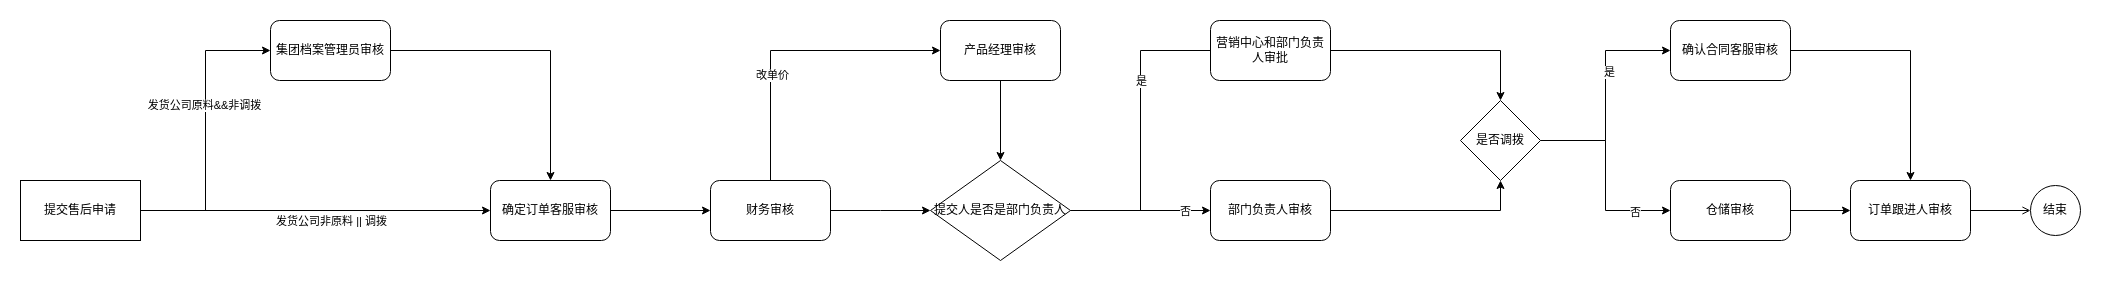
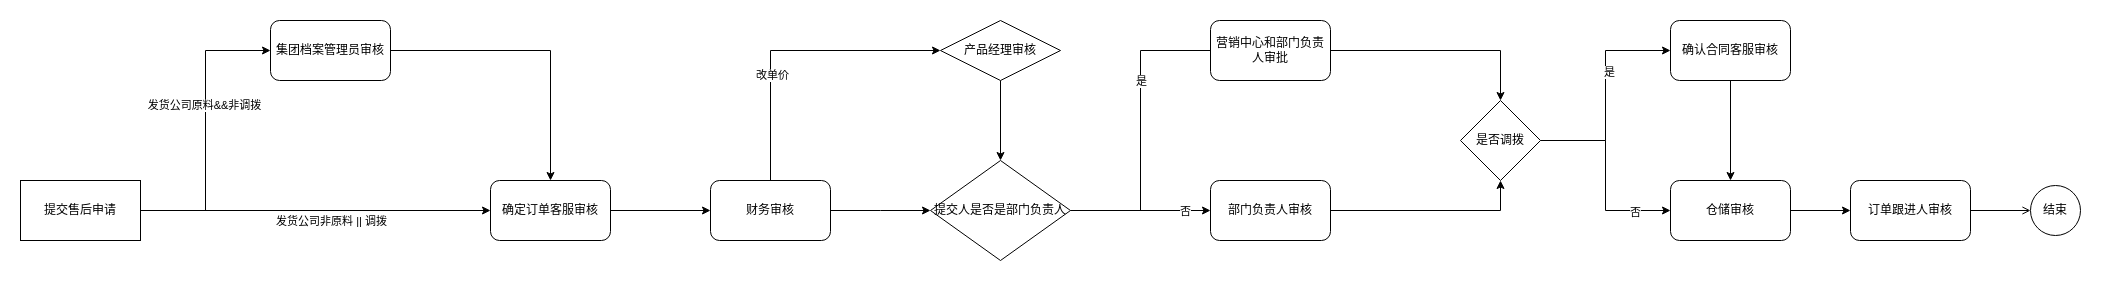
node "产品经理审核": shape rounded rectangle -> diamond
edge "确认合同客服审核" -> "订单跟进人审核": now "确认合同客服审核" -> "仓储审核"
